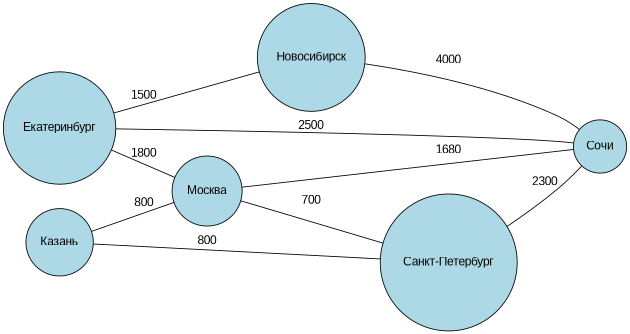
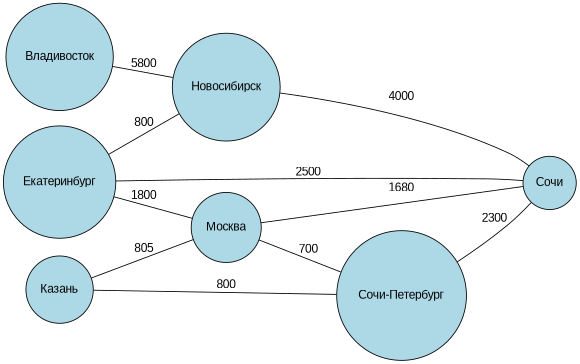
node "Владивосток": added
edge "Новосибирск" -- "Екатеринбург": label "1500" -> "800"
edge "Москва" -- "Казань": label "800" -> "805"
node "Санкт-Петербург": label "Санкт-Петербург" -> "Сочи-Петербург"
